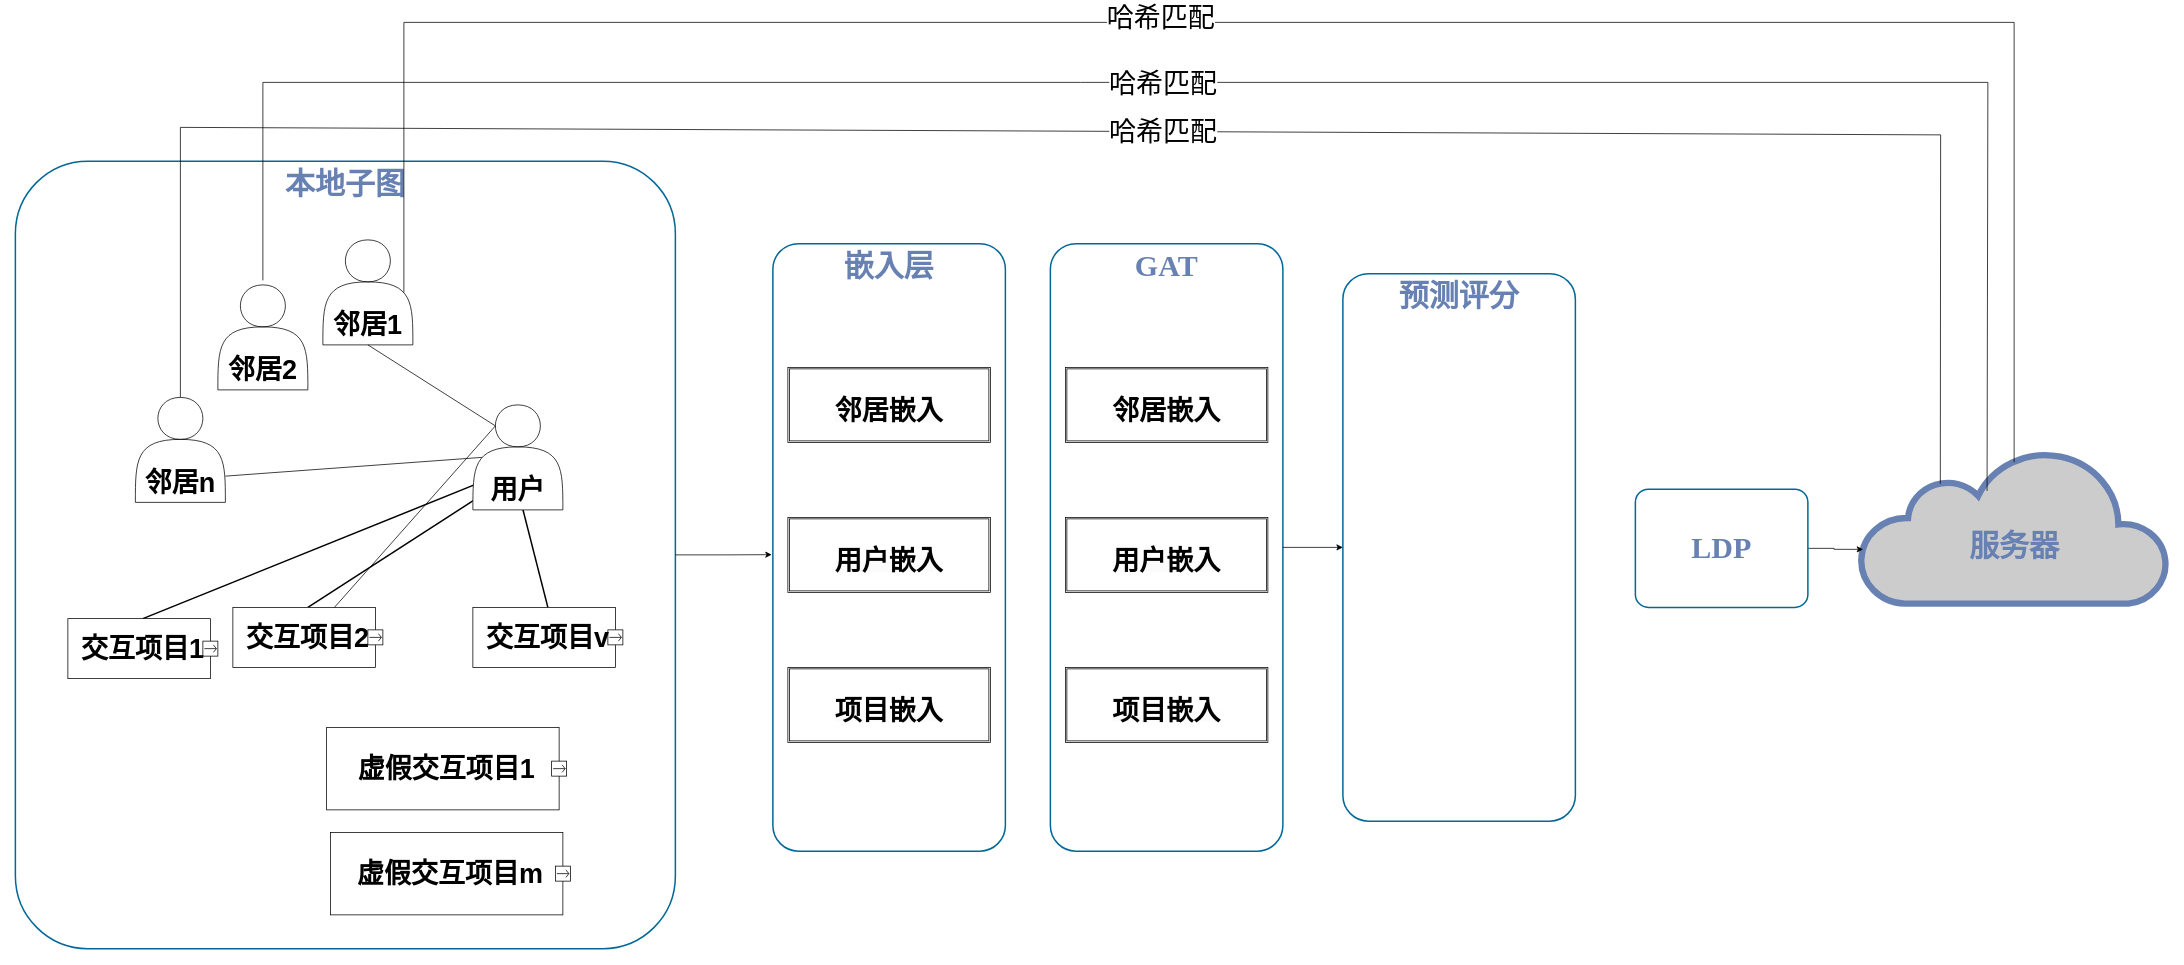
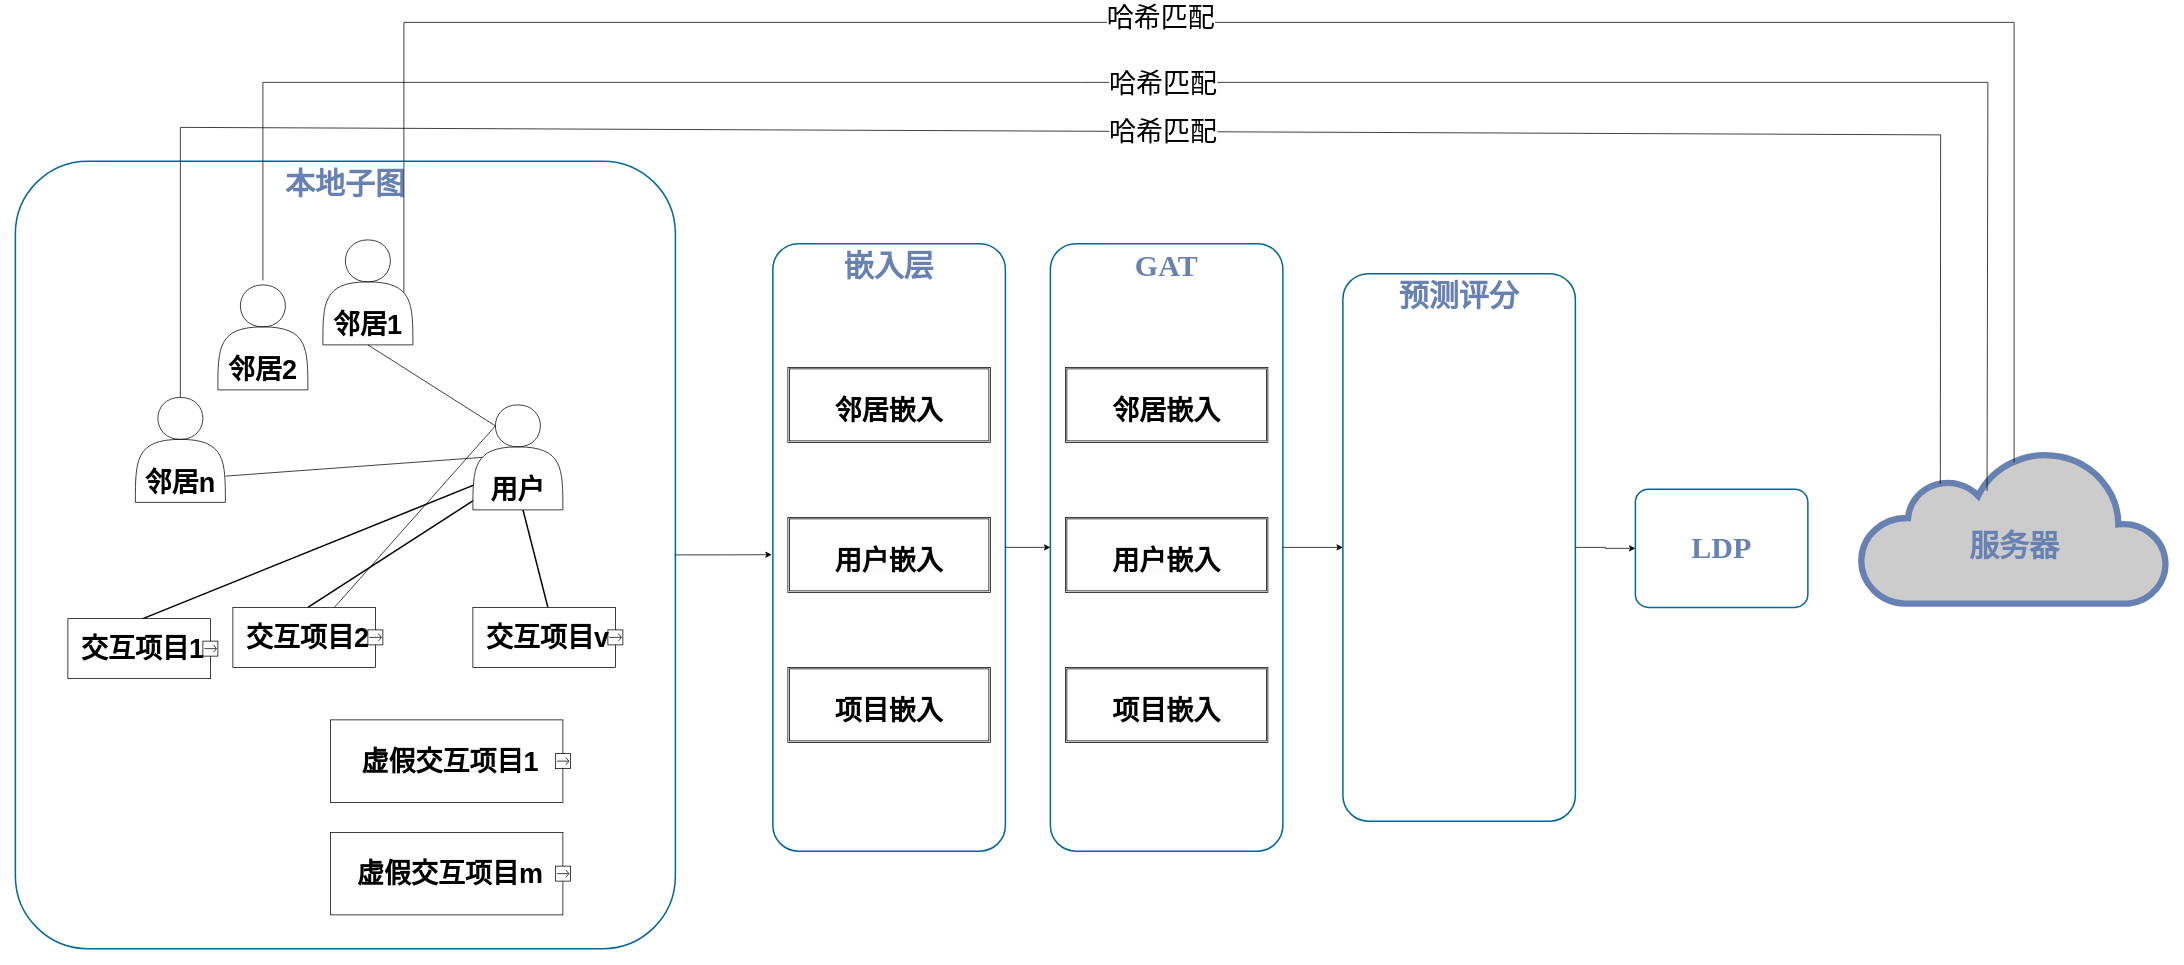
edge "嵌入层" -> "GAT": added
edge "预测评分" -> "LDP": added
edge "LDP" -> "服务器": removed
node "虚假交互项目1": moved (447, 768) -> (450, 761)
